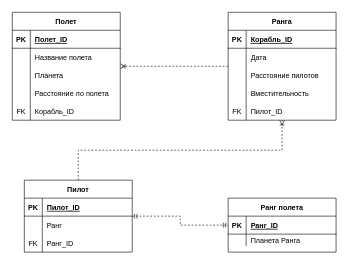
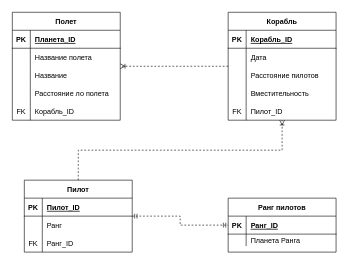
node "Ранга": label "Ранга" -> "Корабль"
node "Полет_ID": label "Полет_ID" -> "Планета_ID"
node "Планета": label "Планета" -> "Название"
node "Ранг полета": label "Ранг полета" -> "Ранг пилотов"
